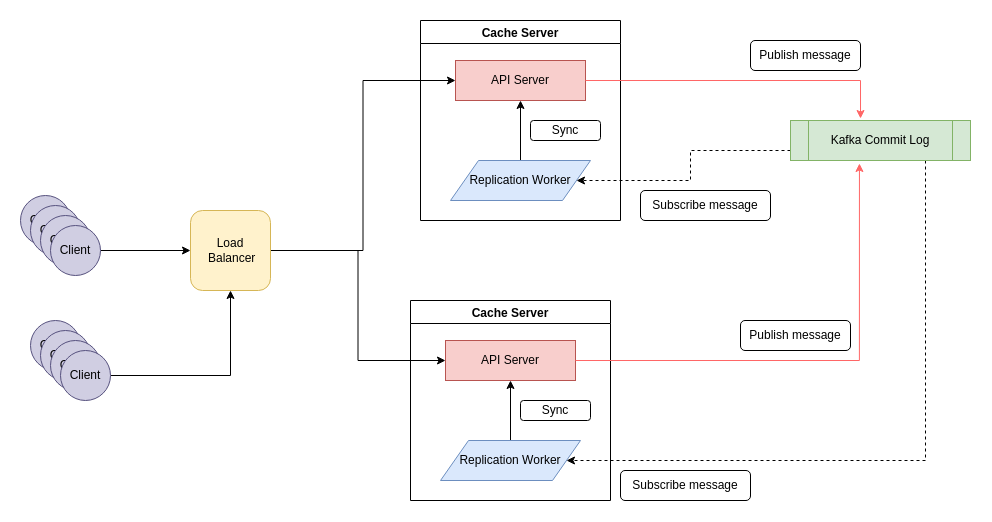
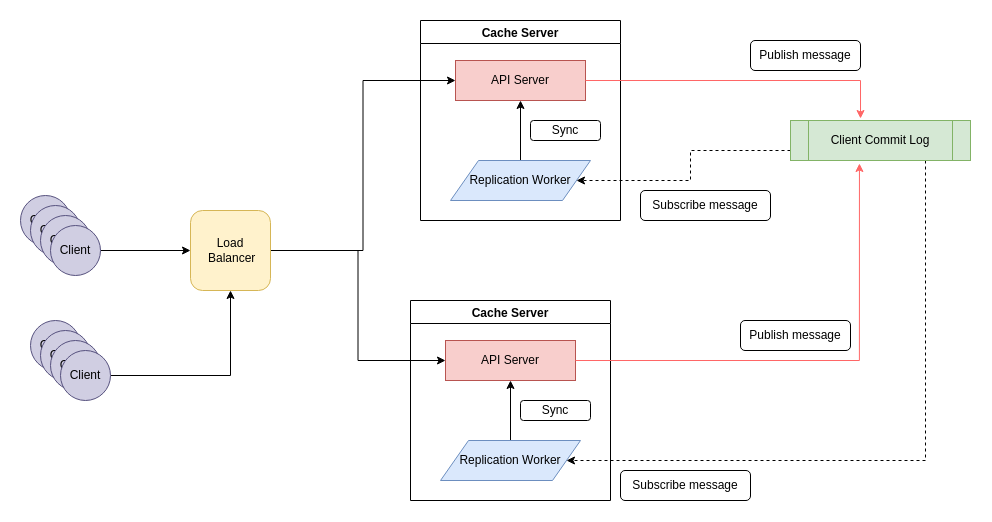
node "Kafka Commit Log": label "Kafka Commit Log" -> "Client Commit Log"
